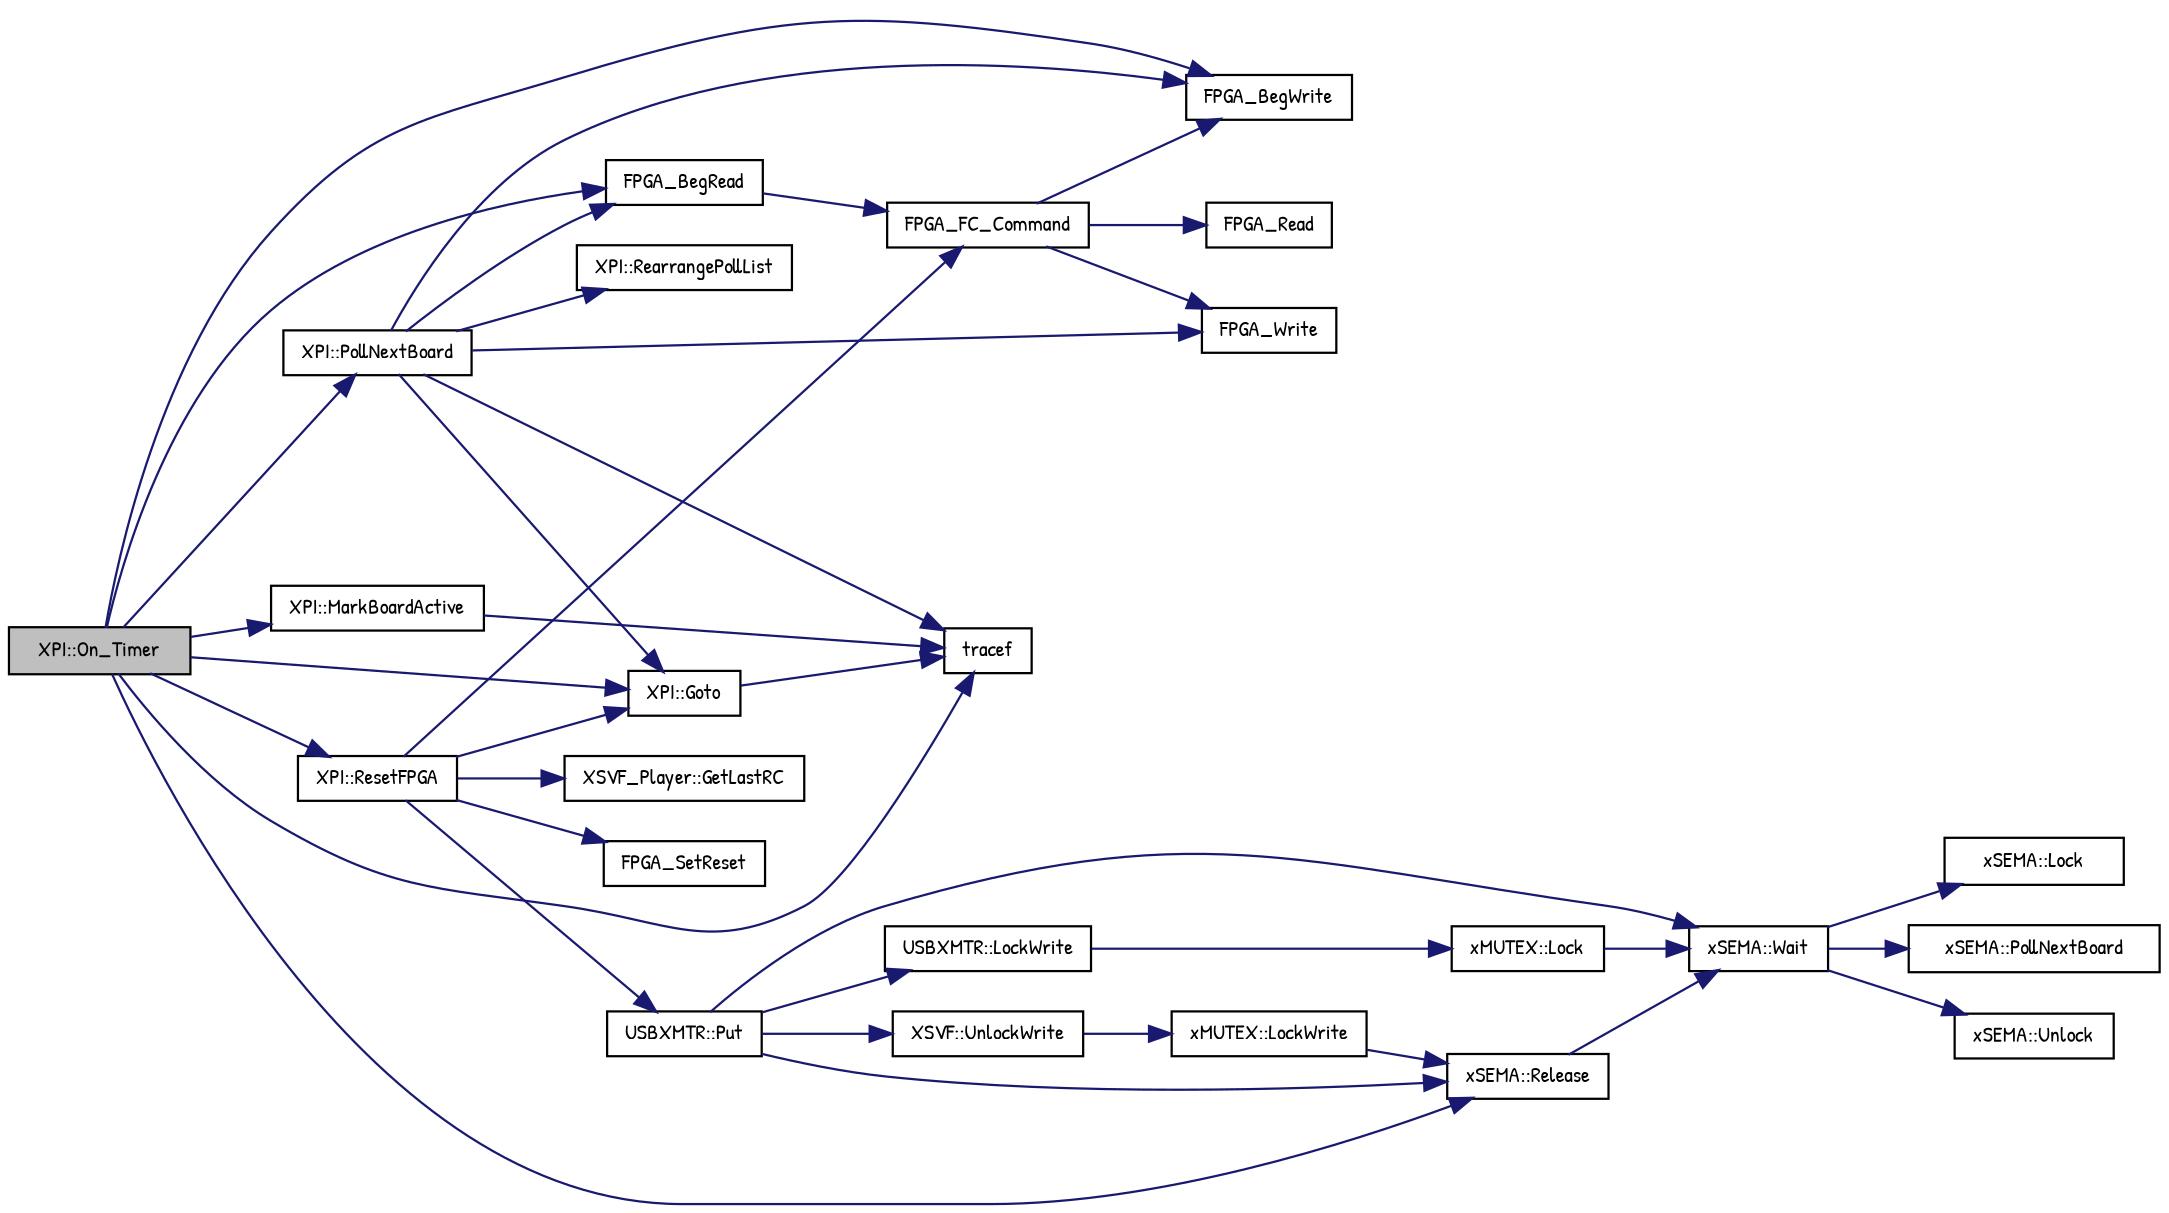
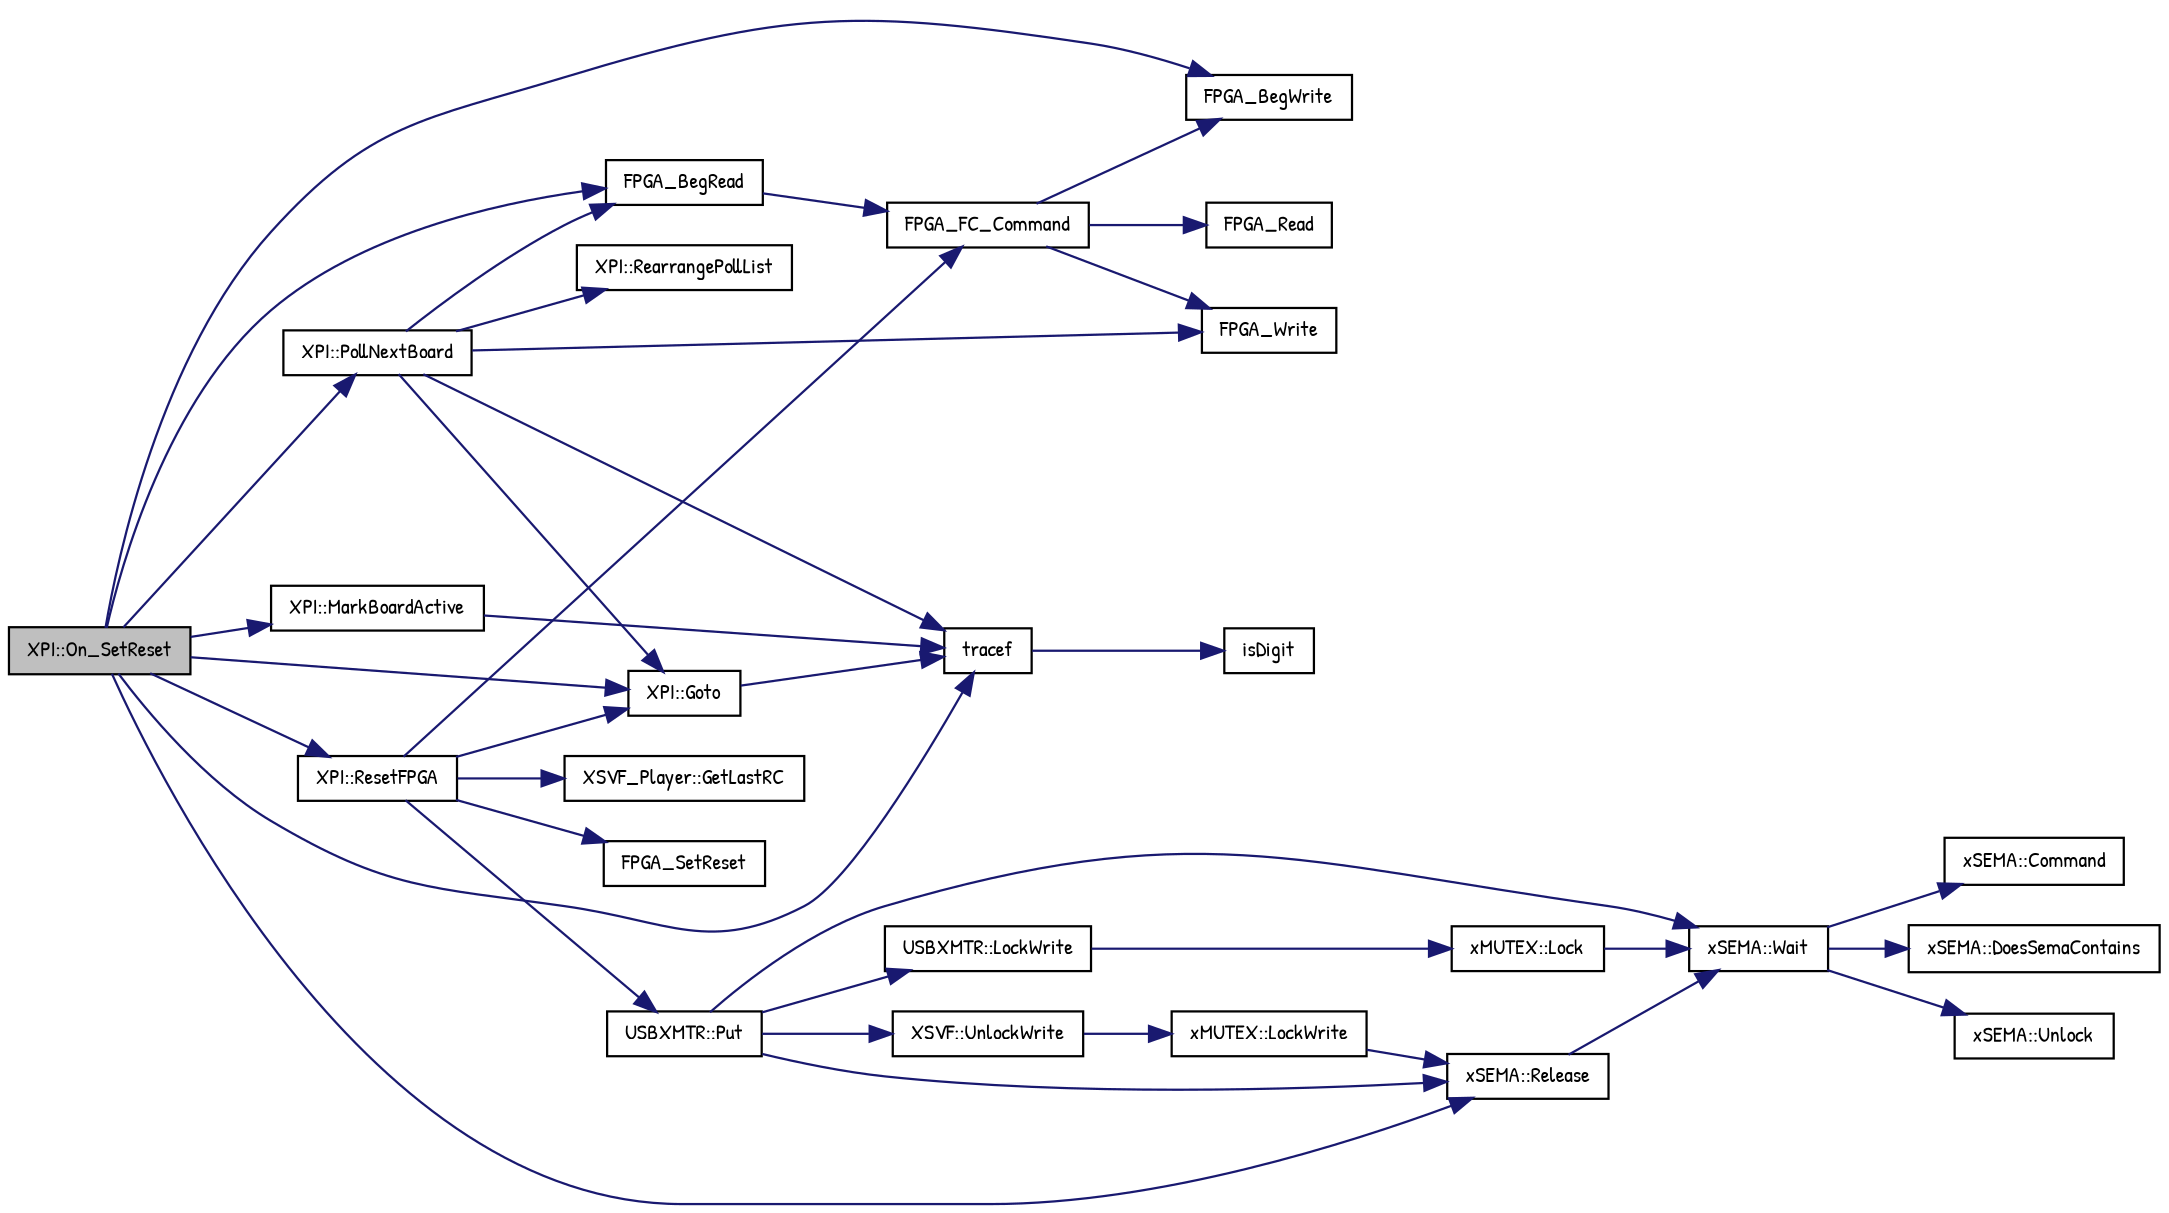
edge "XPI::PollNextBoard" -> "FPGA_BegWrite": removed
node "XPI::On_Timer": label "XPI::On_Timer" -> "XPI::On_SetReset"
node "isDigit": added
node "xSEMA::Lock": label "xSEMA::Lock" -> "xSEMA::Command"
node "xSEMA::PollNextBoard": label "xSEMA::PollNextBoard" -> "xSEMA::DoesSemaContains"
